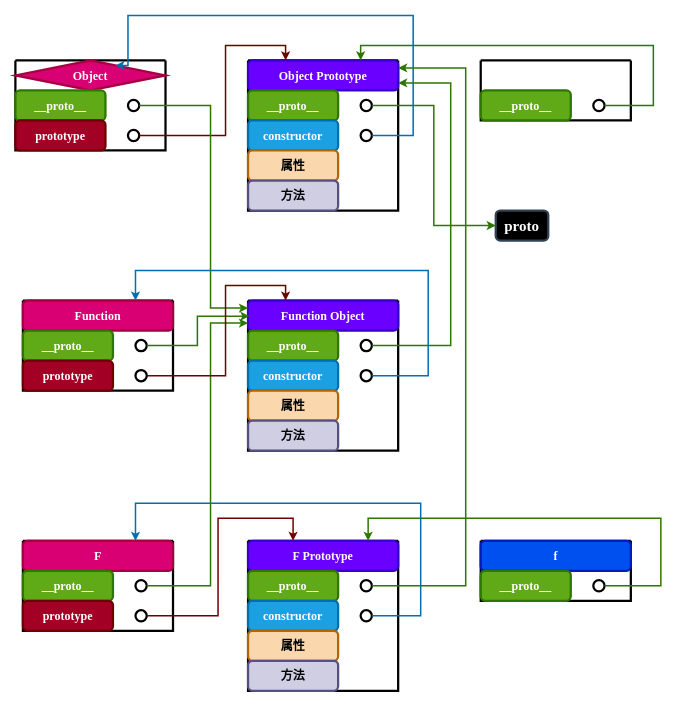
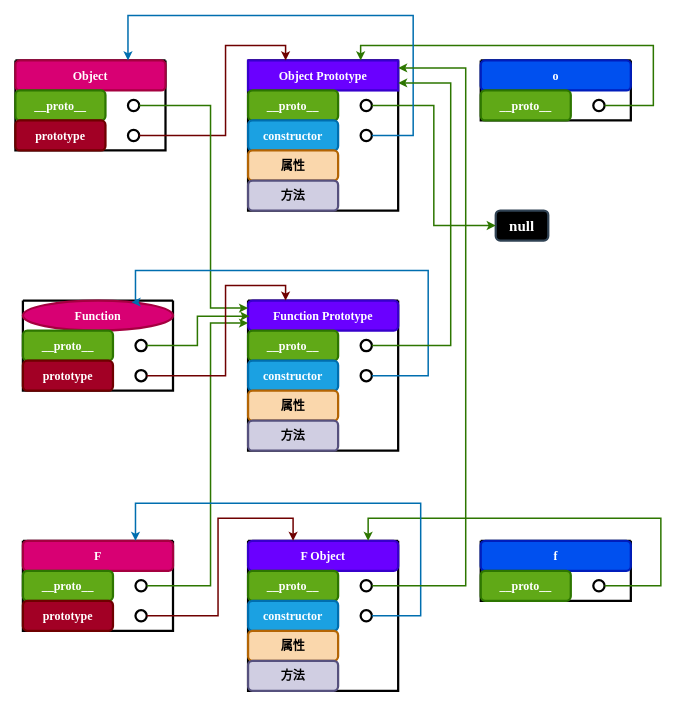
node "Object": shape diamond -> rounded rectangle
node "Object Prototype": shape rounded rectangle -> rectangle
node "o": added
node "proto": label "proto" -> "null"
node "Function": shape rounded rectangle -> ellipse
node "Function Object": label "Function Object" -> "Function Prototype"
node "F Prototype": label "F Prototype" -> "F Object"
